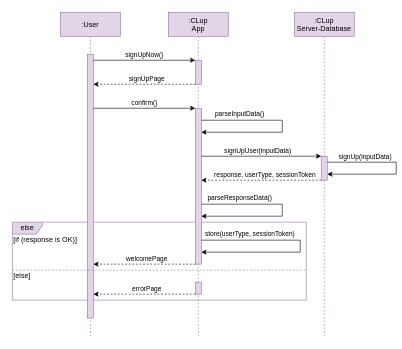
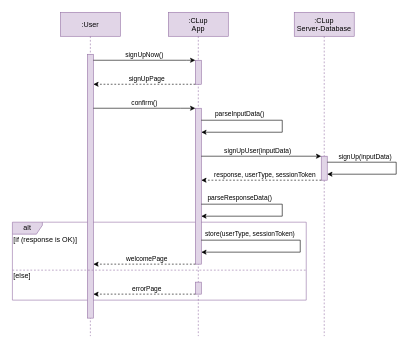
node "else": label "else" -> "alt"
